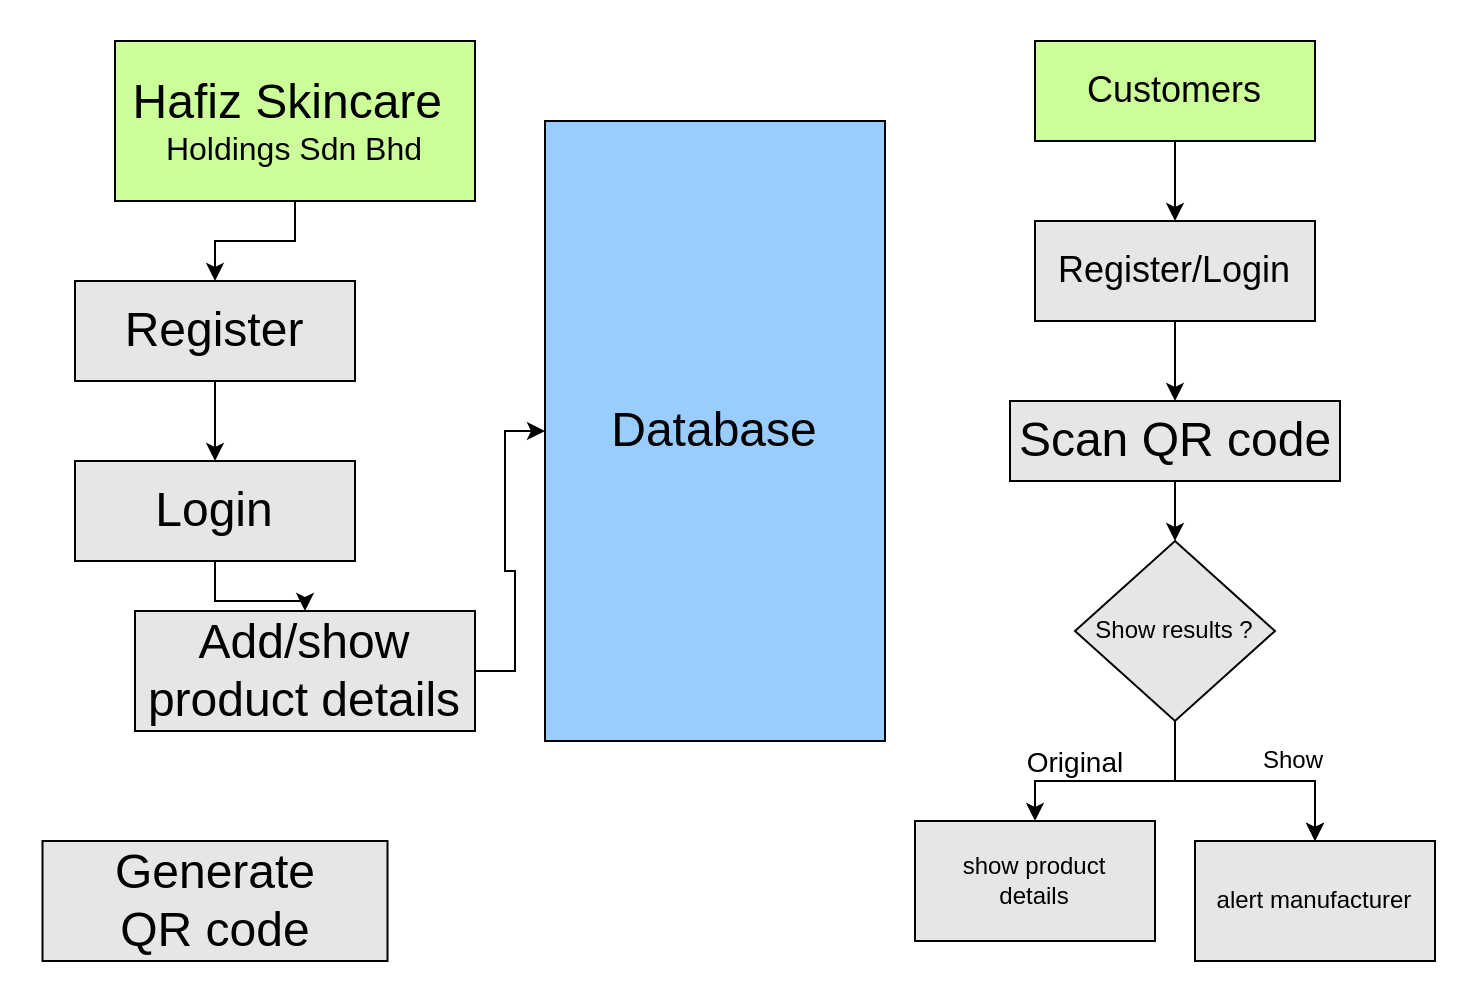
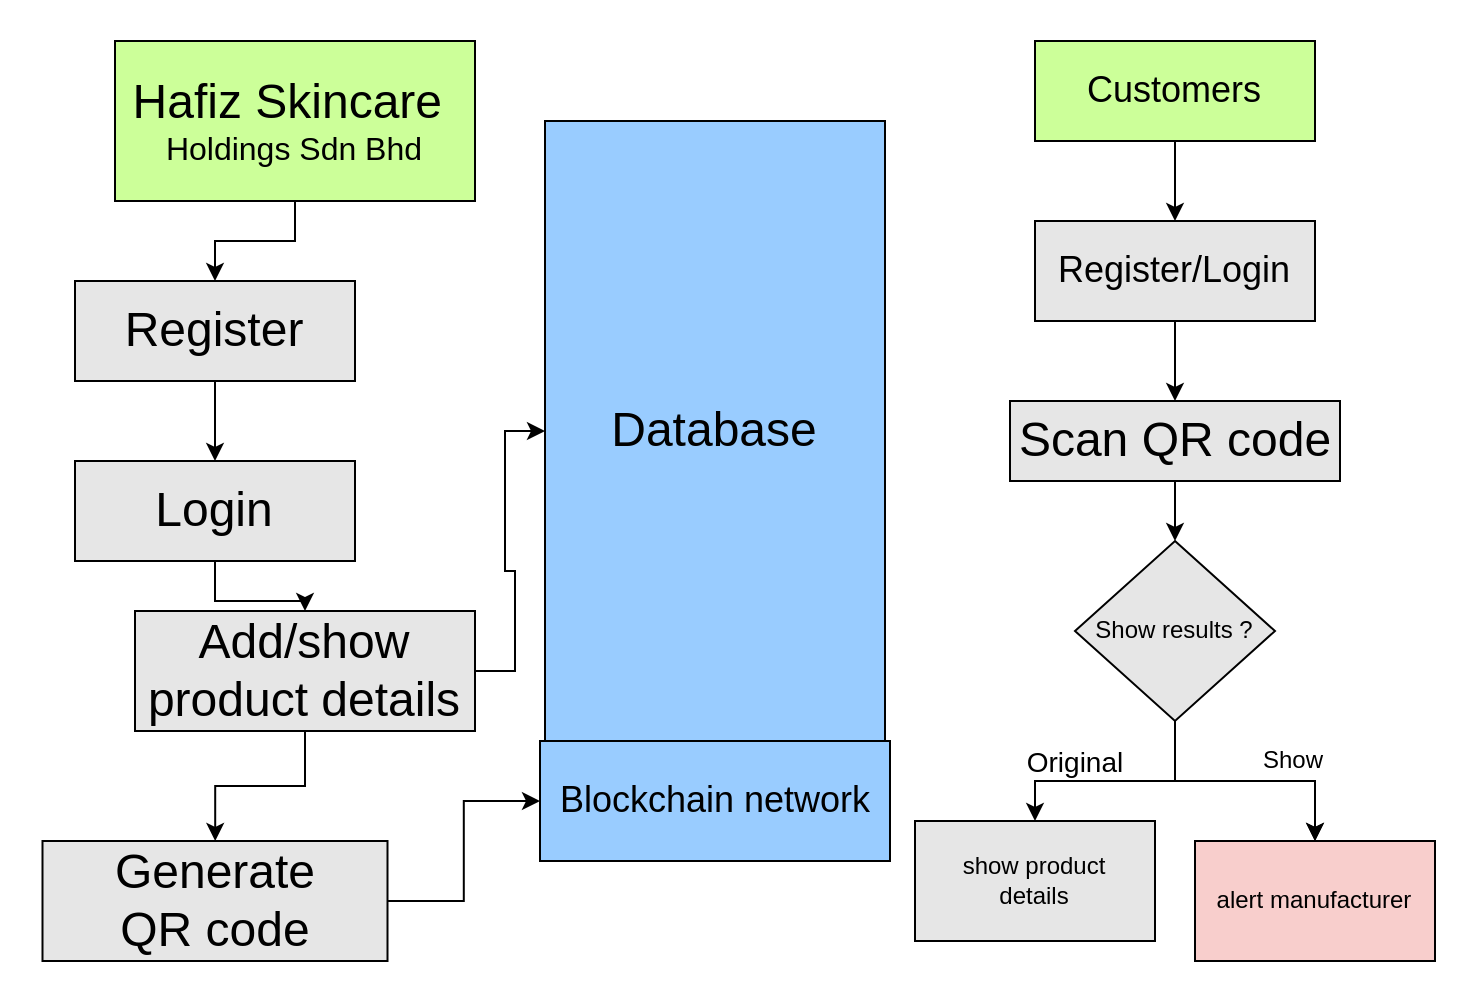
edge "Add/show product details" -> "Generate QR code": added
node "Blockchain network": added
edge "Generate QR code" -> "Blockchain network": added
node "alert manufacturer": fillcolor #e6e6e6 -> #f8cecc
